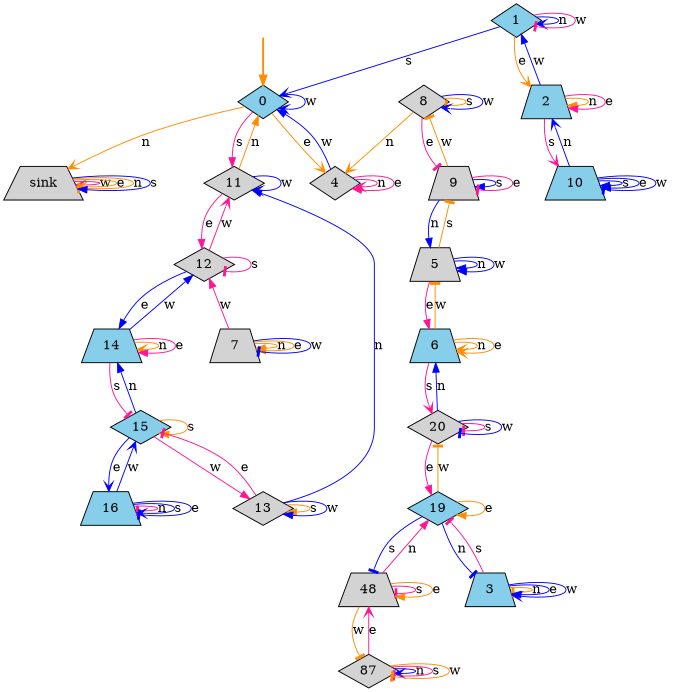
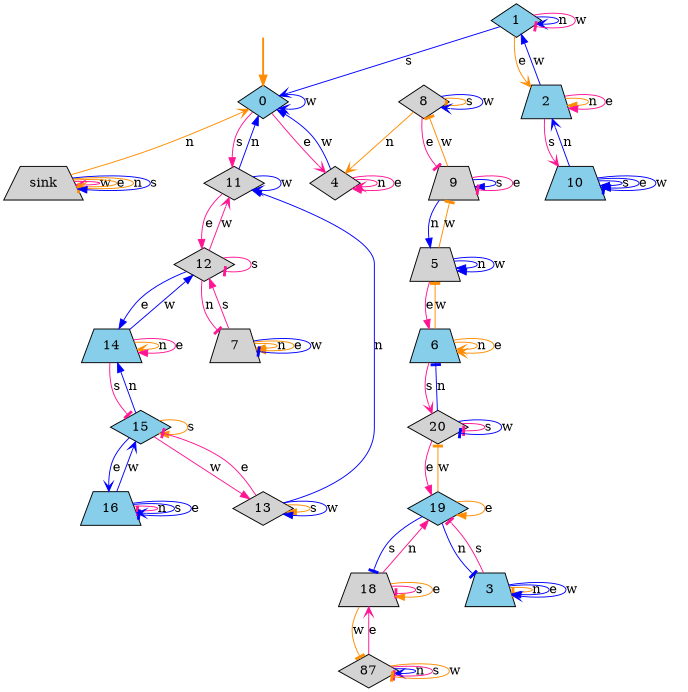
edge "0" -> "sink": reversed
edge "0" -> "4": color darkorange -> deeppink
edge "11" -> "0": color darkorange -> blue
edge "5" -> "9": label "s" -> "w"
edge "7" -> "12": label "w" -> "s"
edge "12" -> "7": added, label "n"
edge "20" -> "6": arrowhead normal -> tee
node "48": label "48" -> "18"
